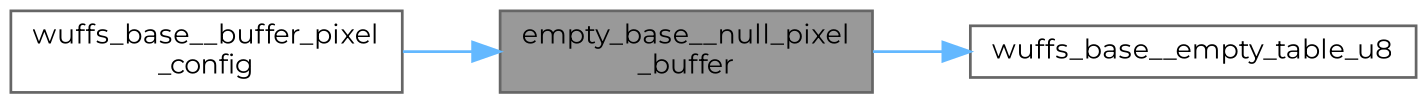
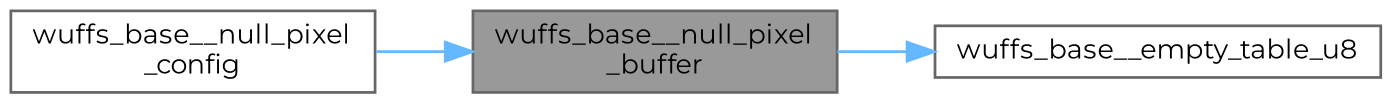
node "wuffs_base__buffer_pixel _config": label "wuffs_base__buffer_pixel _config" -> "wuffs_base__null_pixel _config"
node "empty_base__null_pixel _buffer": label "empty_base__null_pixel _buffer" -> "wuffs_base__null_pixel _buffer"
